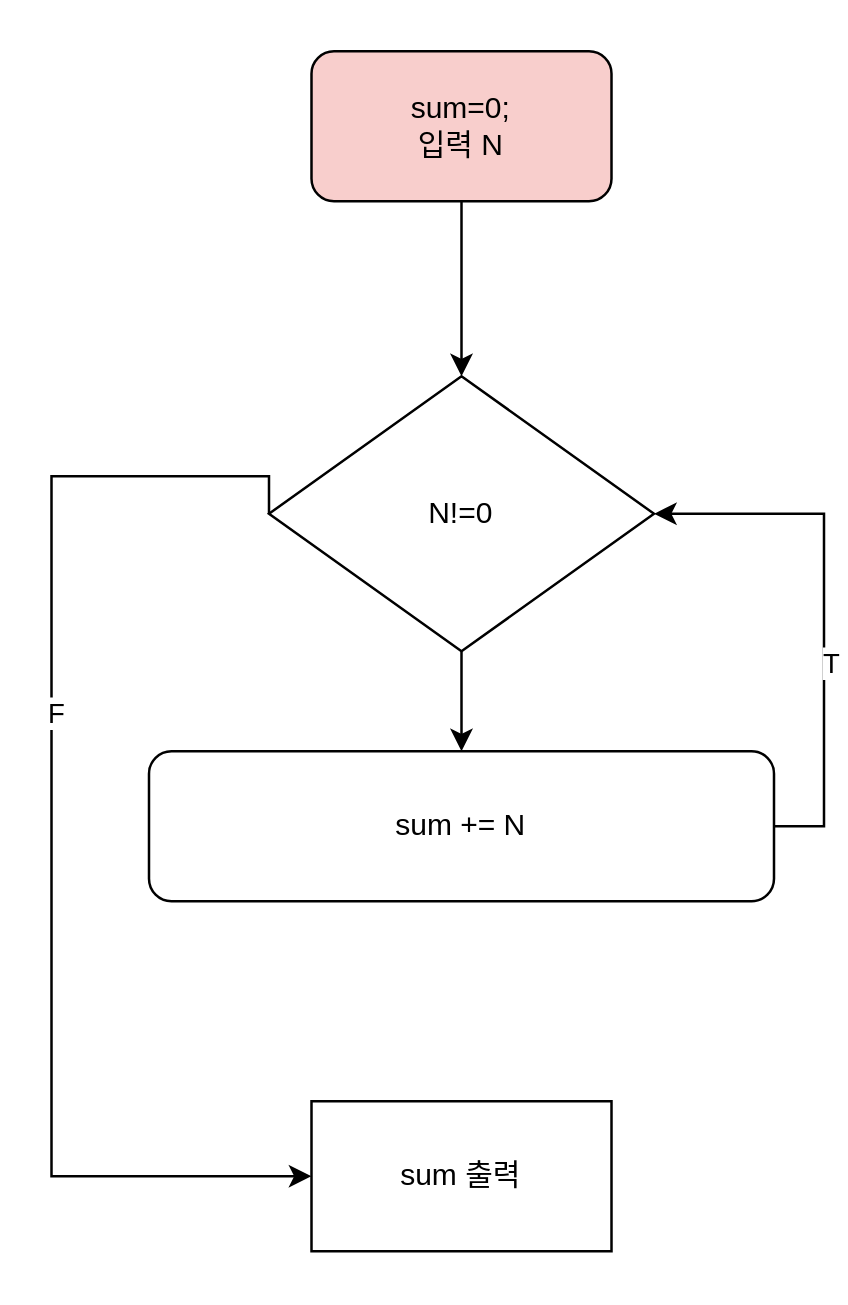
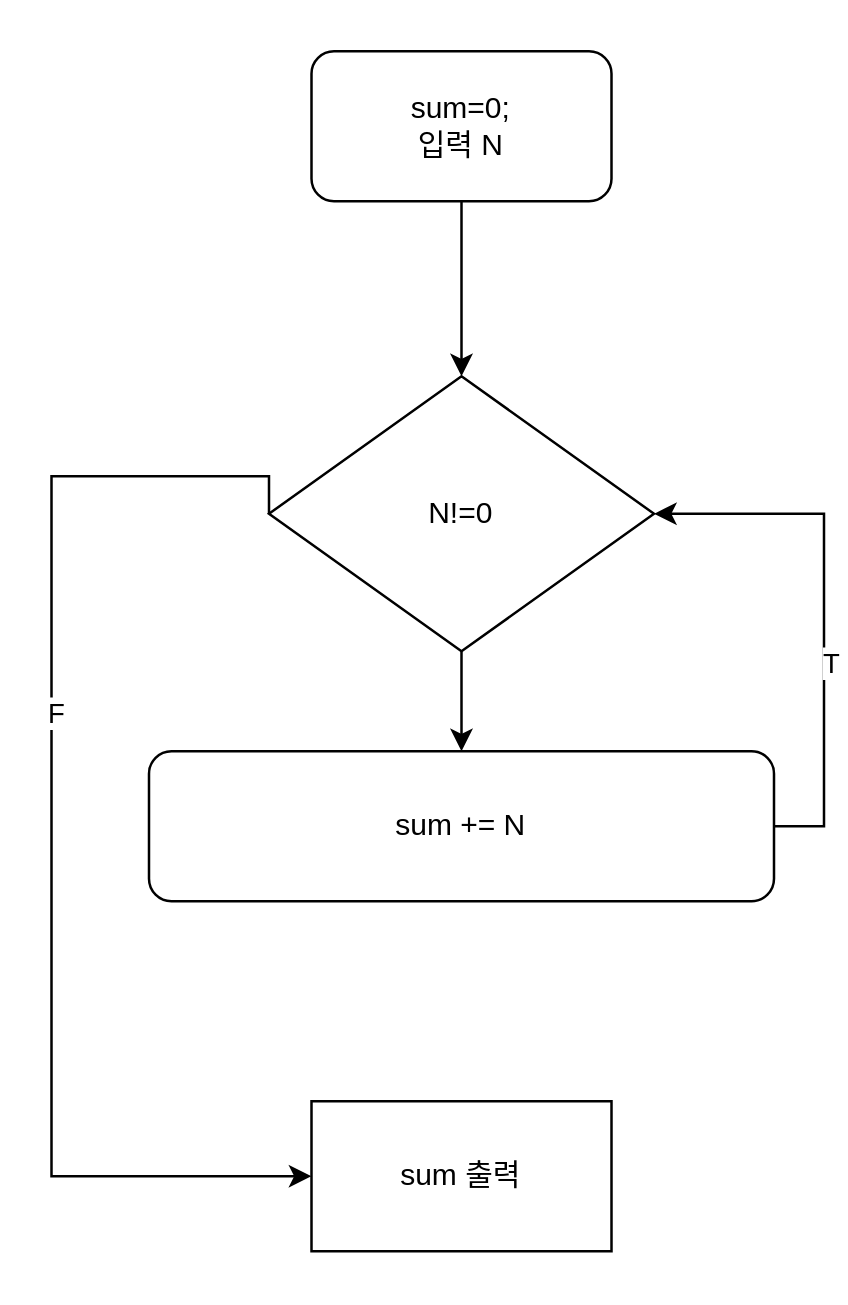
node "sum=0; 입력 N": fillcolor #f8cecc -> #ffffff
